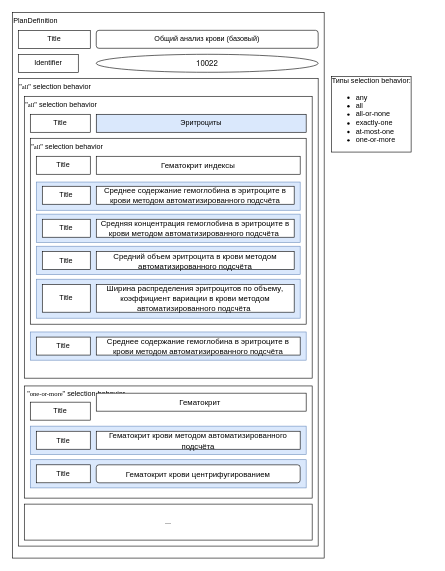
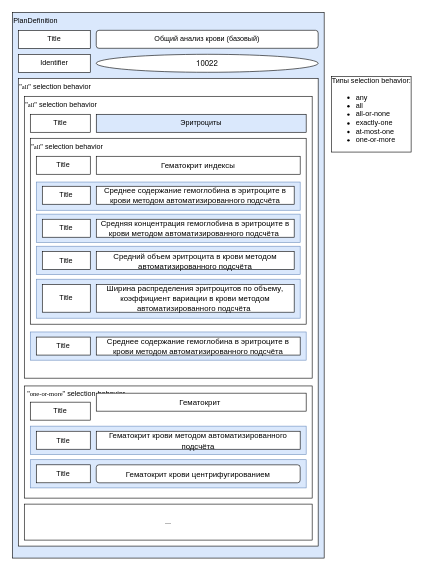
node "PlanDefinition": fillcolor #ffffff -> #dae8fc
node "Identifier": size 60x18 -> 72x18
